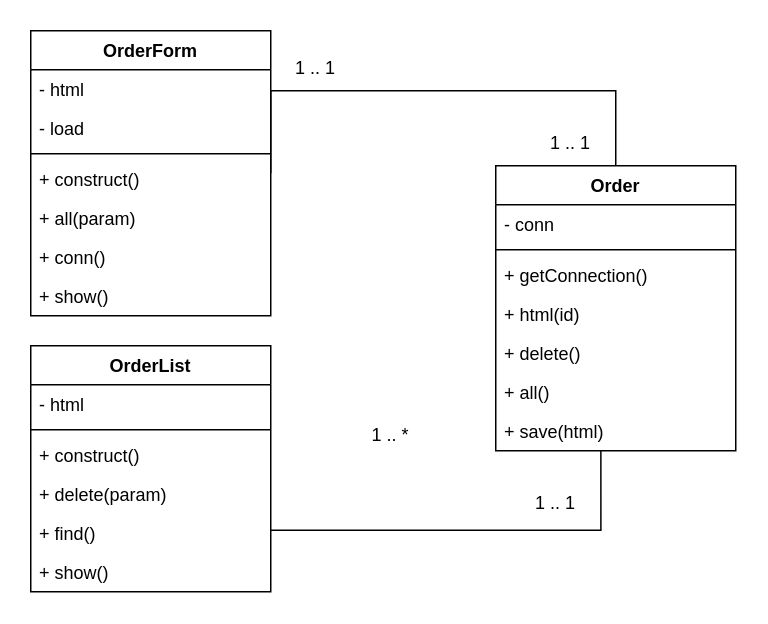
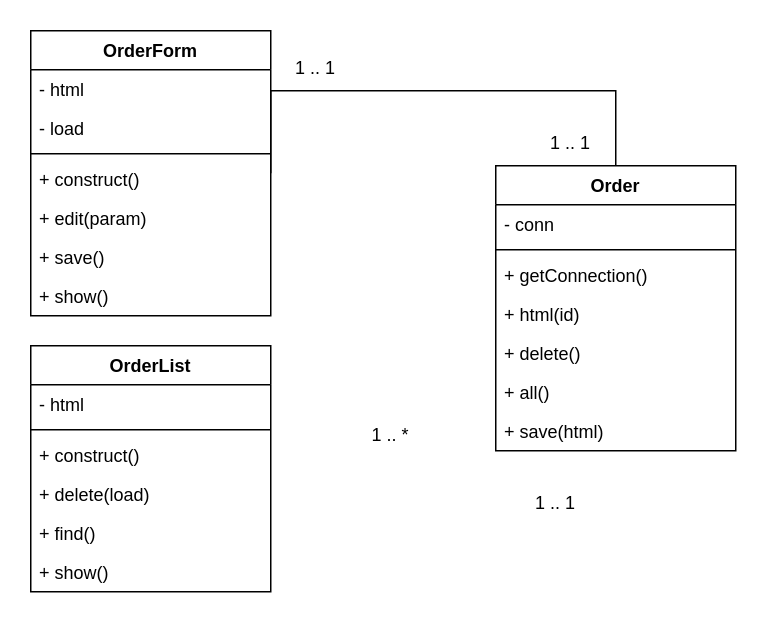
node "+ all(param)": label "+ all(param)" -> "+ edit(param)"
node "+ conn()": label "+ conn()" -> "+ save()"
node "+ delete(param)": label "+ delete(param)" -> "+ delete(load)"
edge "+ save(html)" -- "OrderList": removed
